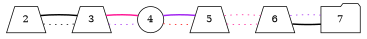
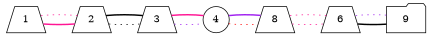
node "1": added
node "5": label "5" -> "8"
node "7": label "7" -> "9"
